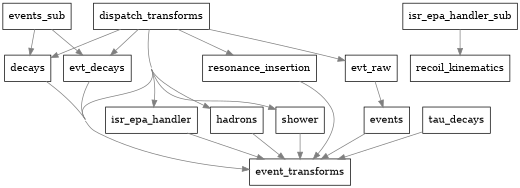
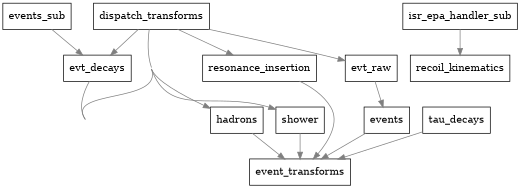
node "decays": removed
node "isr_epa_handler": removed
